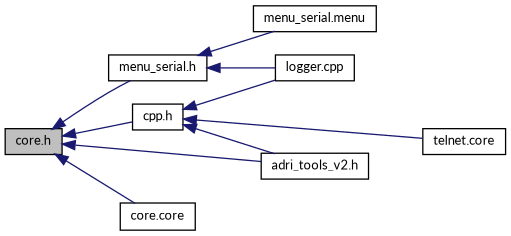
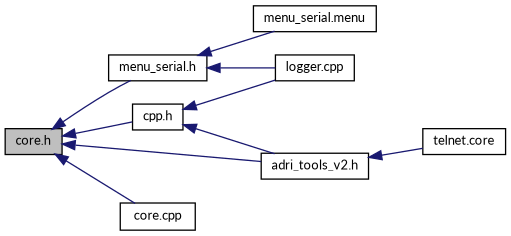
edge "telnet.core" -> "cpp.h": now "telnet.core" -> "adri_tools_v2.h"
node "core.core": label "core.core" -> "core.cpp"
